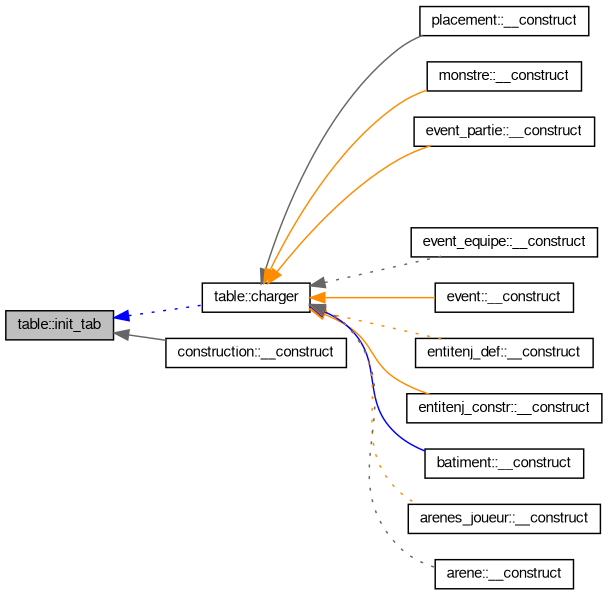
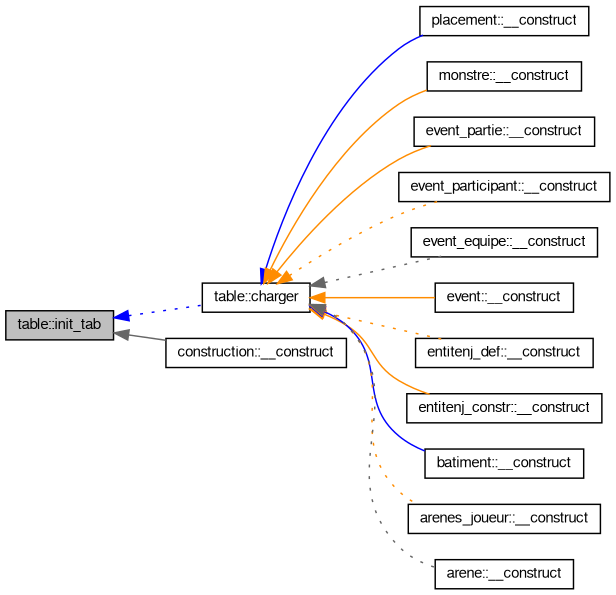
edge "placement::__construct" -> "table::charger": color gray40 -> blue
node "event_participant::__construct": added
